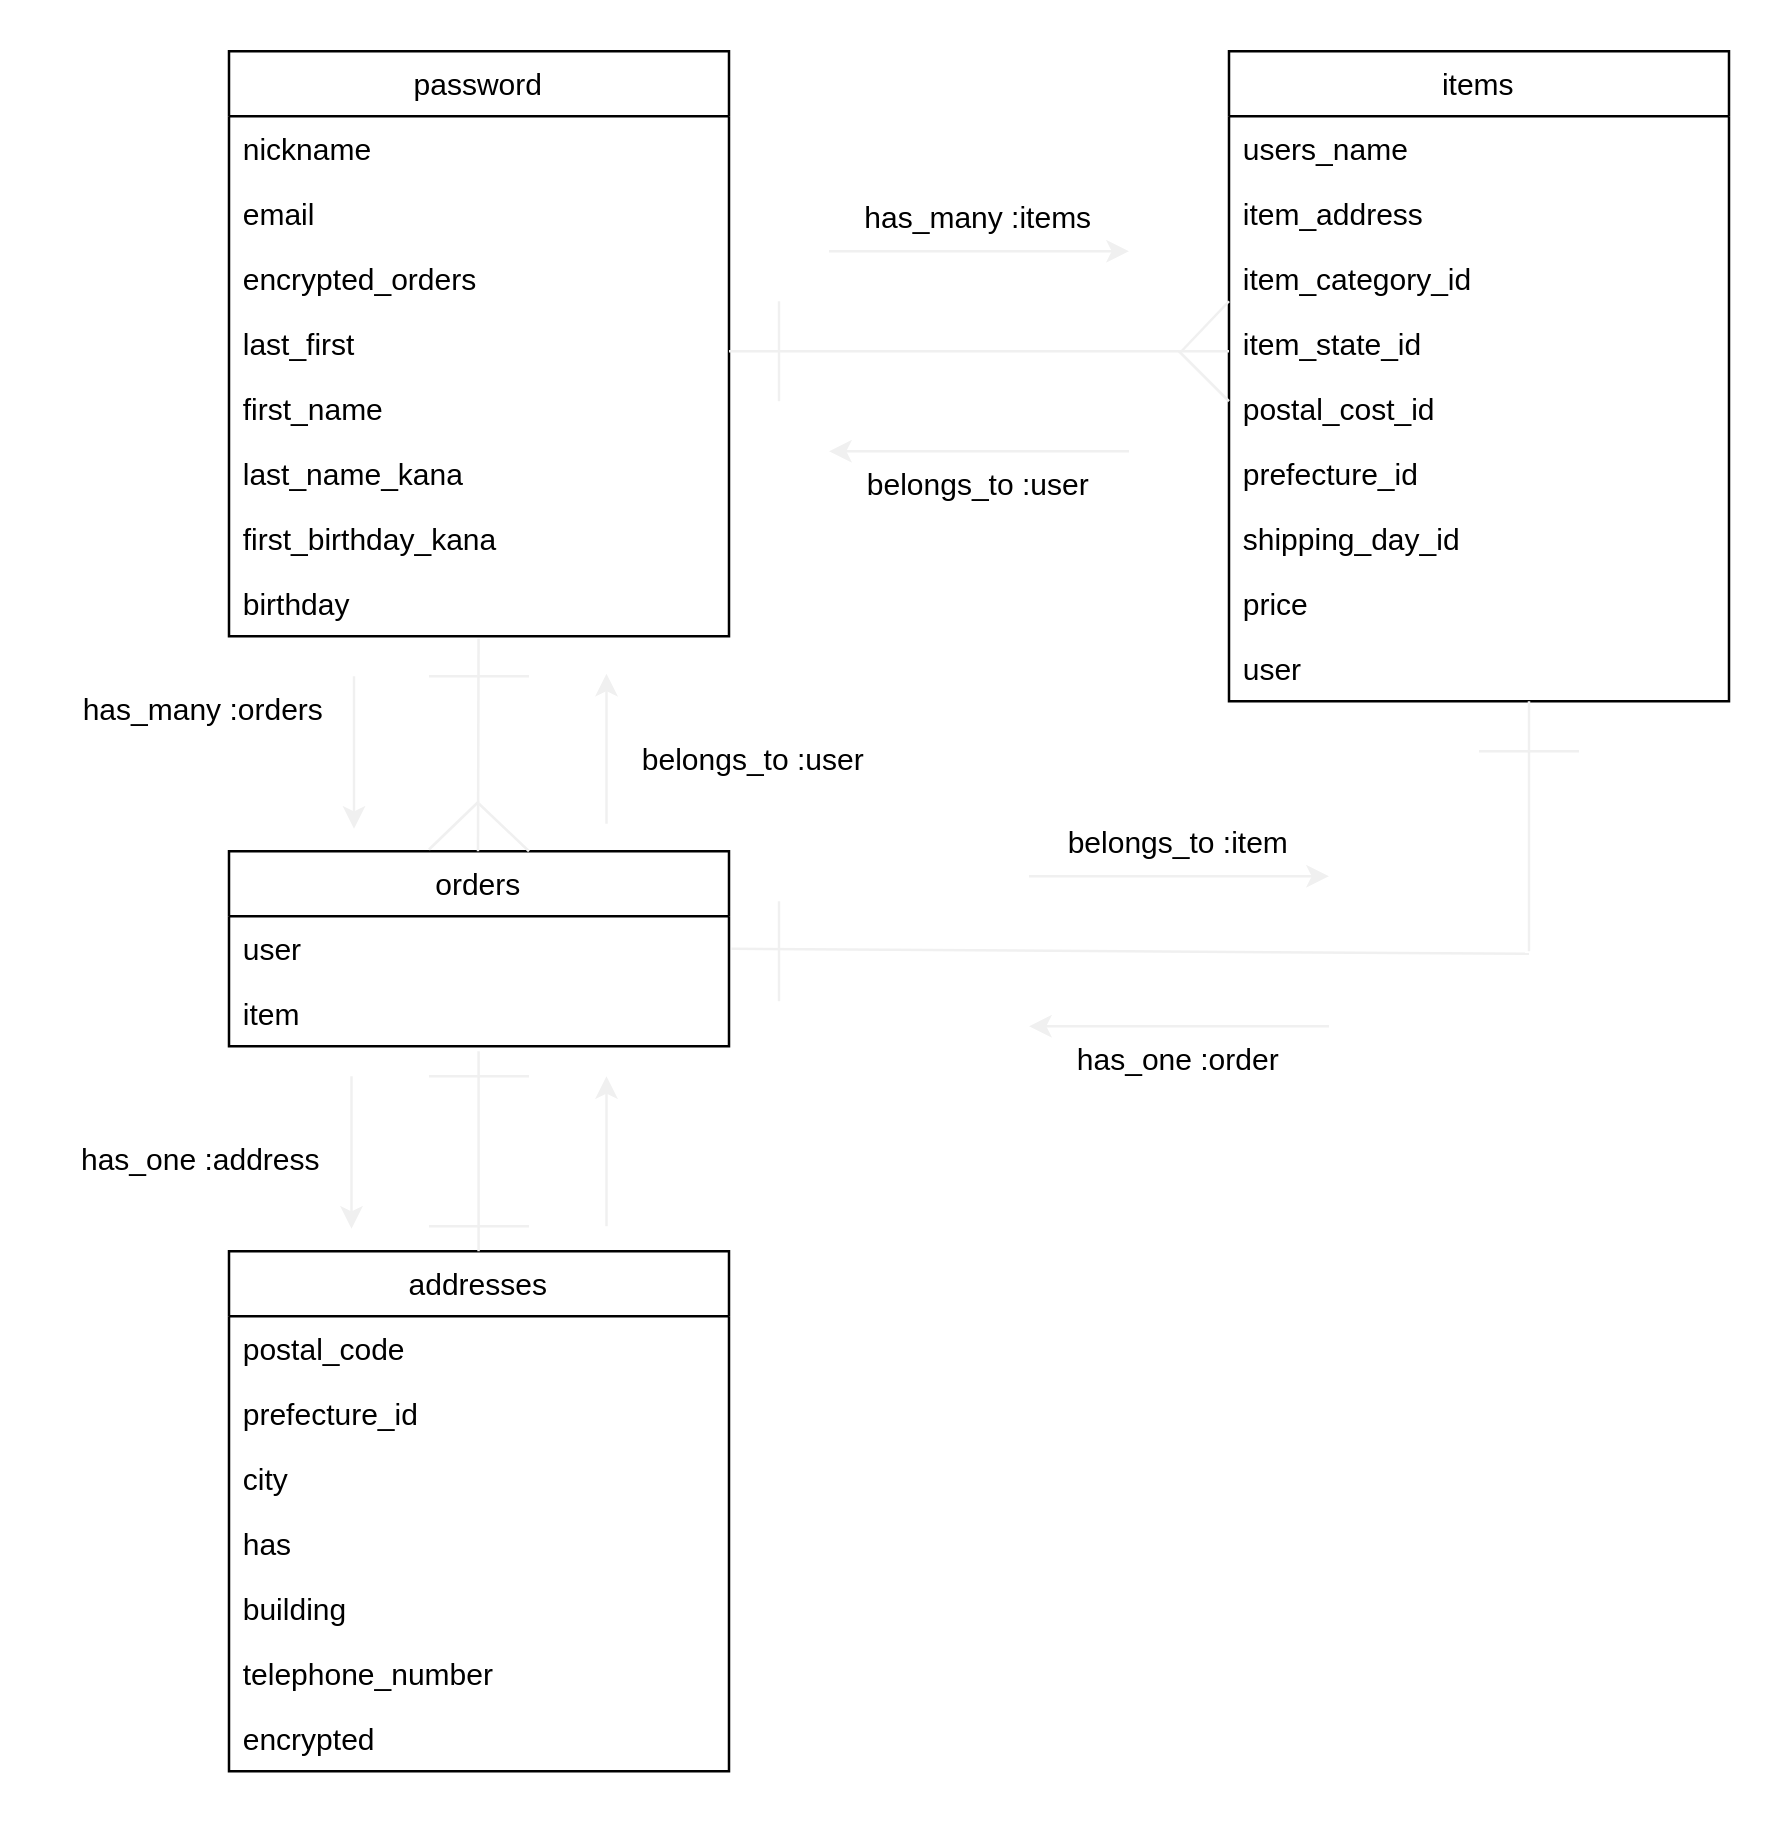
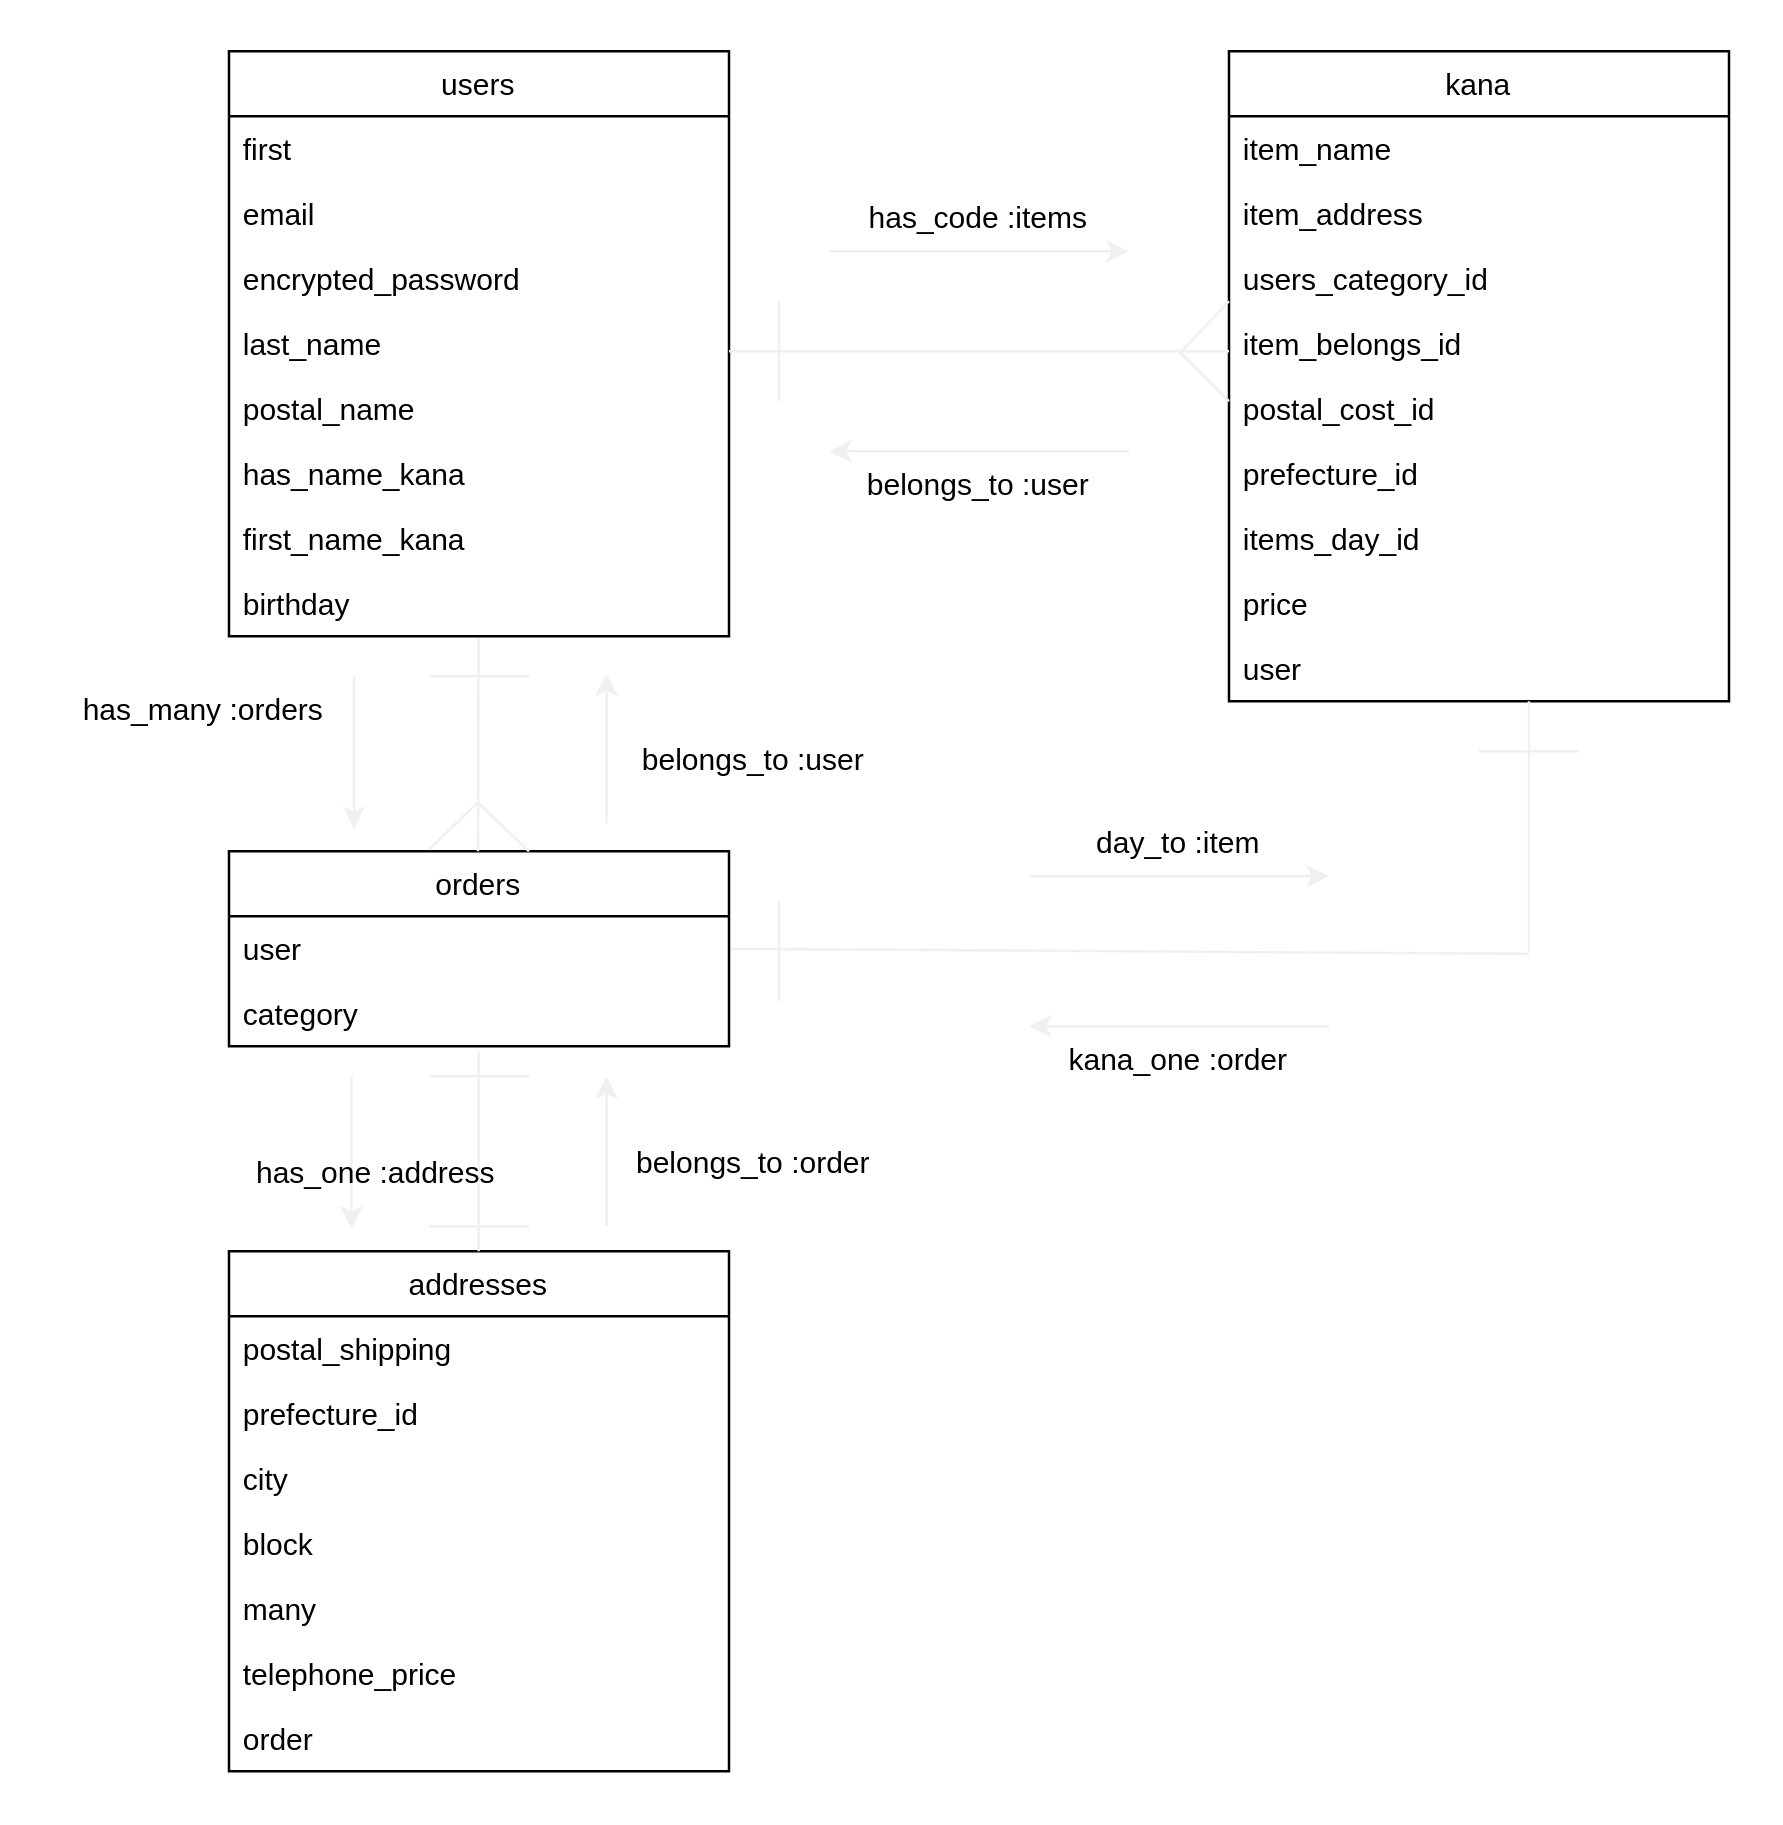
node "password": label "password" -> "users"
node "items": label "items" -> "kana"
node "nickname": label "nickname" -> "first"
node "users_name": label "users_name" -> "item_name"
node "has_many :items": label "has_many :items" -> "has_code :items"
node "encrypted_orders": label "encrypted_orders" -> "encrypted_password"
node "item_category_id": label "item_category_id" -> "users_category_id"
node "last_first": label "last_first" -> "last_name"
node "item_state_id": label "item_state_id" -> "item_belongs_id"
node "first_name": label "first_name" -> "postal_name"
node "last_name_kana": label "last_name_kana" -> "has_name_kana"
node "first_birthday_kana": label "first_birthday_kana" -> "first_name_kana"
node "shipping_day_id": label "shipping_day_id" -> "items_day_id"
node "belongs_to :item": label "belongs_to :item" -> "day_to :item"
node "item": label "item" -> "category"
node "has_one :order": label "has_one :order" -> "kana_one :order"
node "has_one :address": moved (201, 1159) -> (376, 1171)
node "belongs_to :order": added
node "postal_code": label "postal_code" -> "postal_shipping"
node "has": label "has" -> "block"
node "building": label "building" -> "many"
node "telephone_number": label "telephone_number" -> "telephone_price"
node "encrypted": label "encrypted" -> "order"
